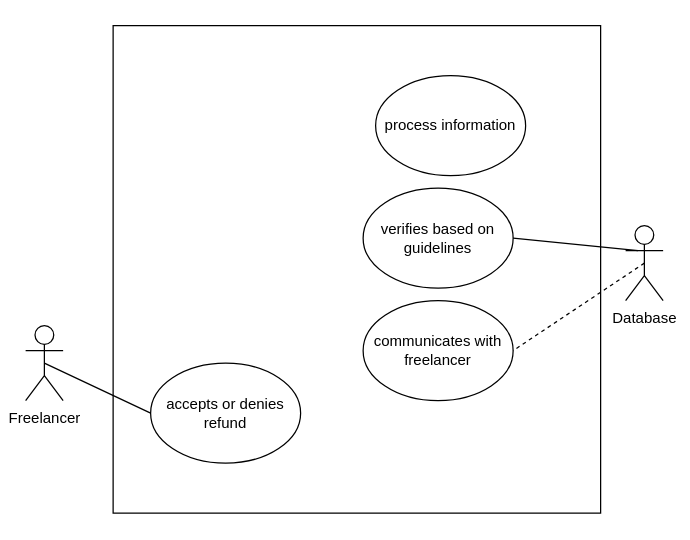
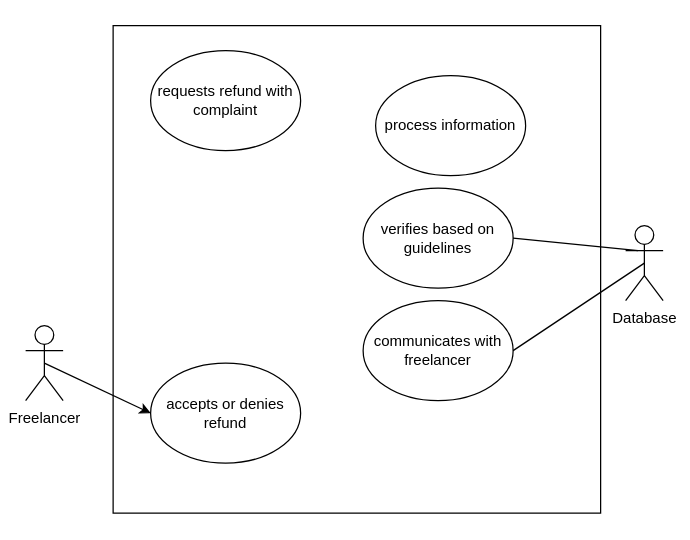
node "requests refund with complaint": added
edge "Database" -- "communicates with freelancer": style dashed -> solid
edge "Freelancer" -- "accepts or denies refund": arrowhead none -> classic
